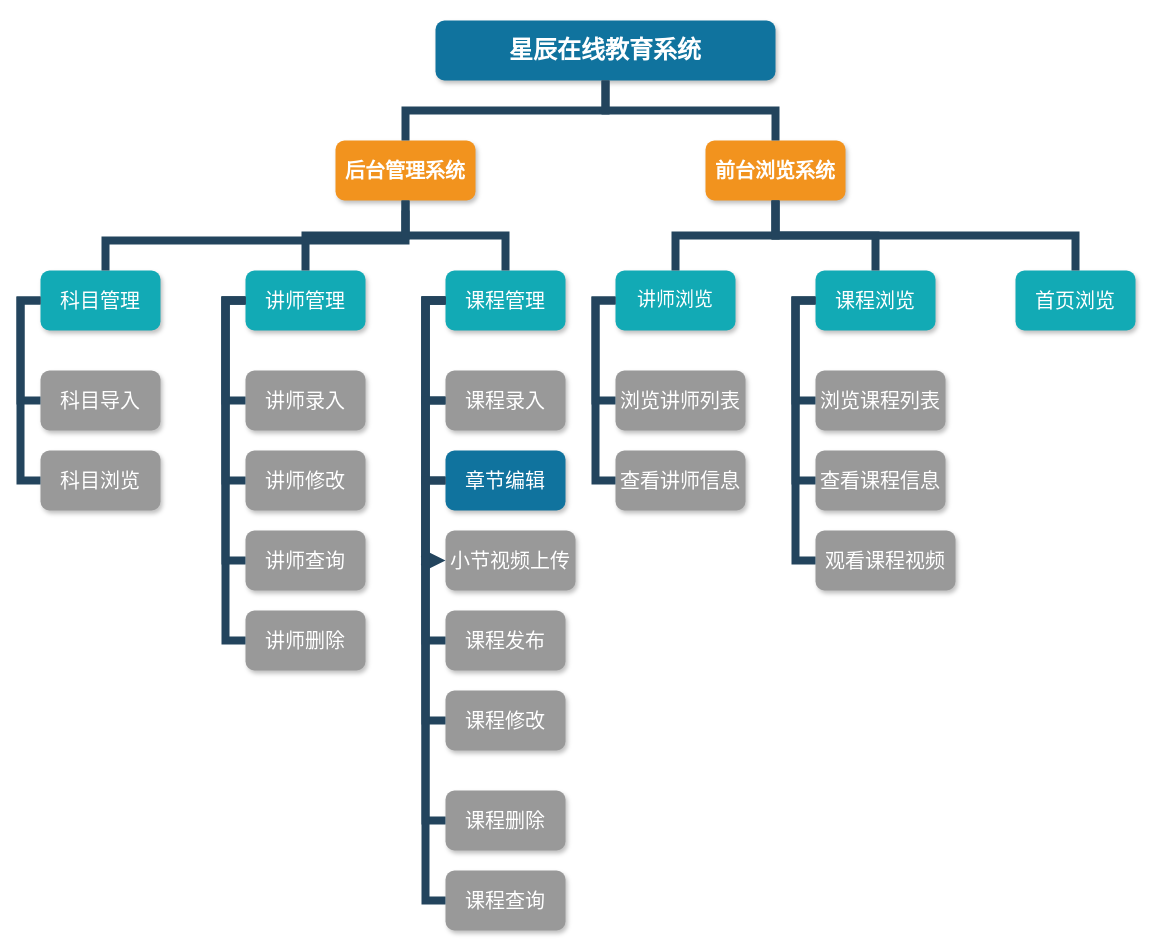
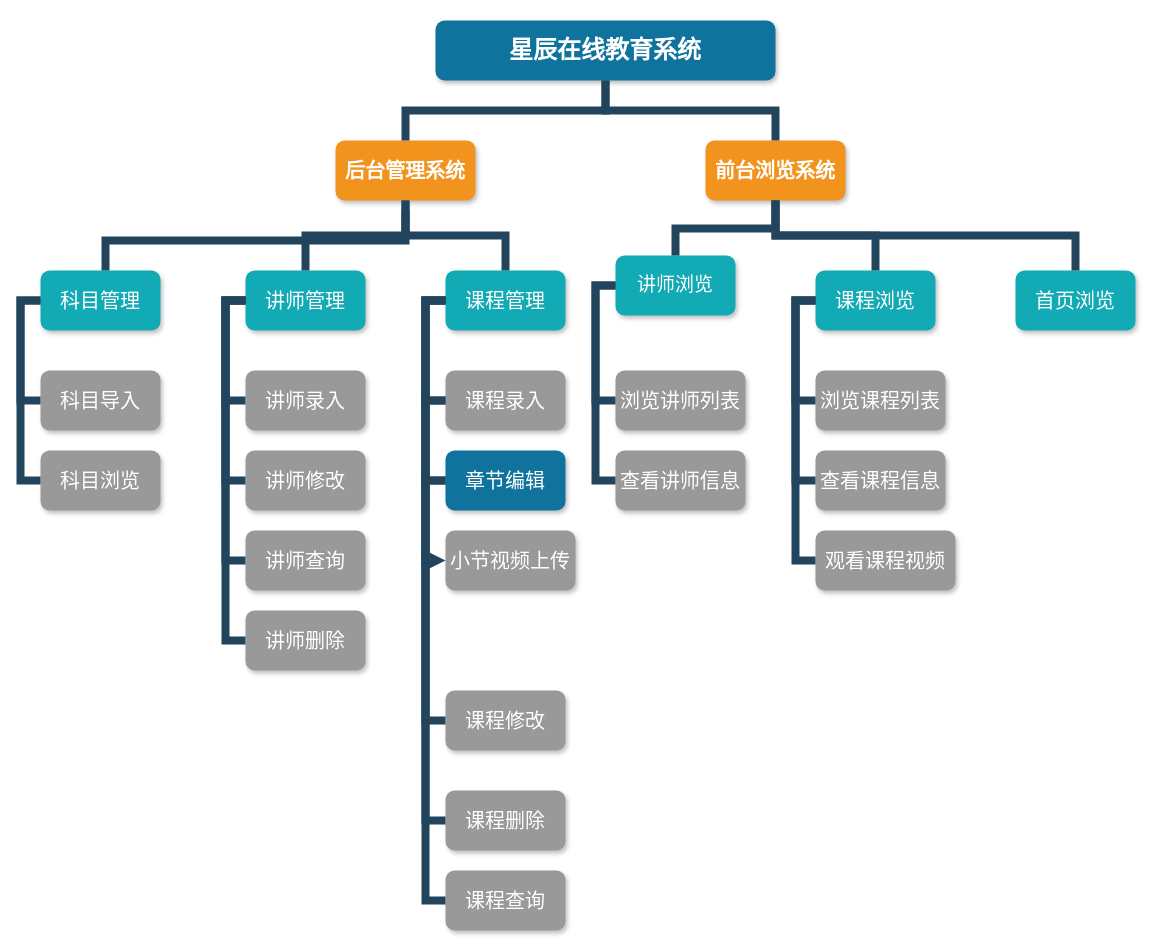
node "讲师浏览": moved (676, 301) -> (676, 286)
edge "课程管理" -- "课程发布": removed
node "课程发布": removed
